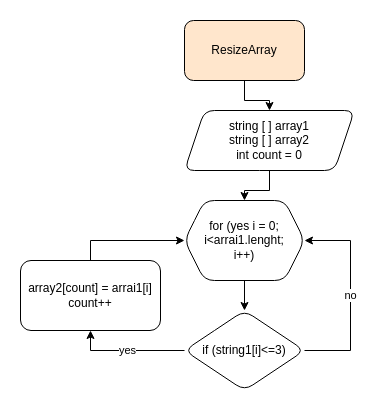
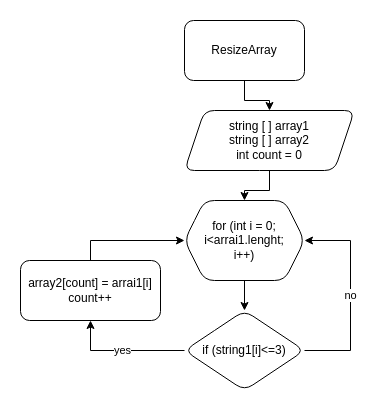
node "ResizeArray": fillcolor #ffe6cc -> #ffffff
node "for (yes i = 0; i<arrai1.lenght; i++)": label "for (yes i = 0; i<arrai1.lenght; i++)" -> "for (int i = 0; i<arrai1.lenght; i++)"
node "array2[count] = arrai1[i] count++": size 140x70 -> 140x60
